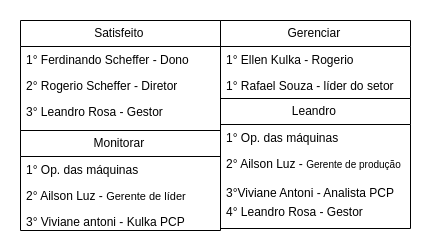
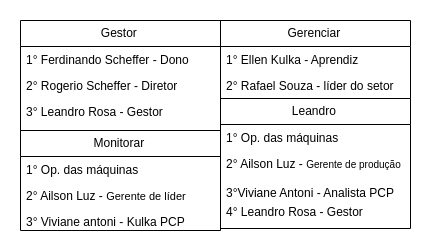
node "Satisfeito": label "Satisfeito" -> "Gestor"
node "1° Ellen Kulka - Rogerio": label "1° Ellen Kulka - Rogerio" -> "1° Ellen Kulka - Aprendiz"
node "1° Rafael Souza - líder do setor": label "1° Rafael Souza - líder do setor" -> "2° Rafael Souza - líder do setor"
